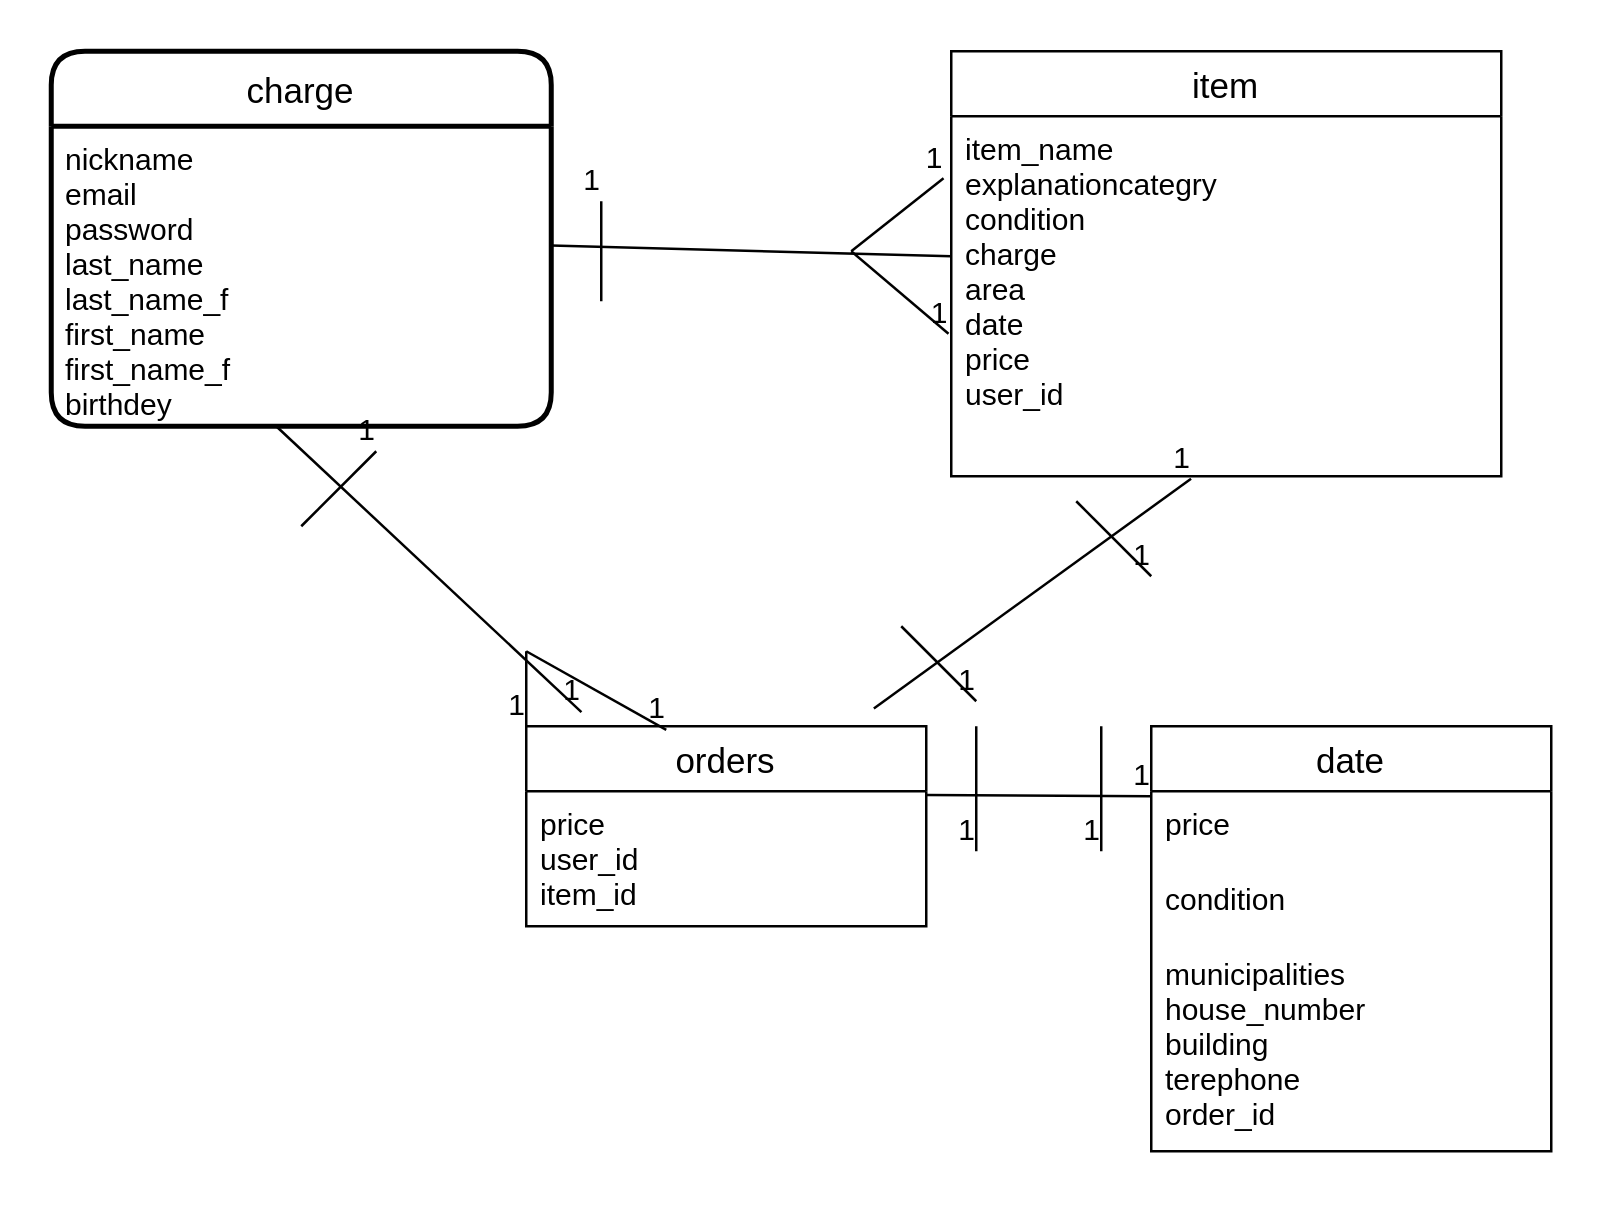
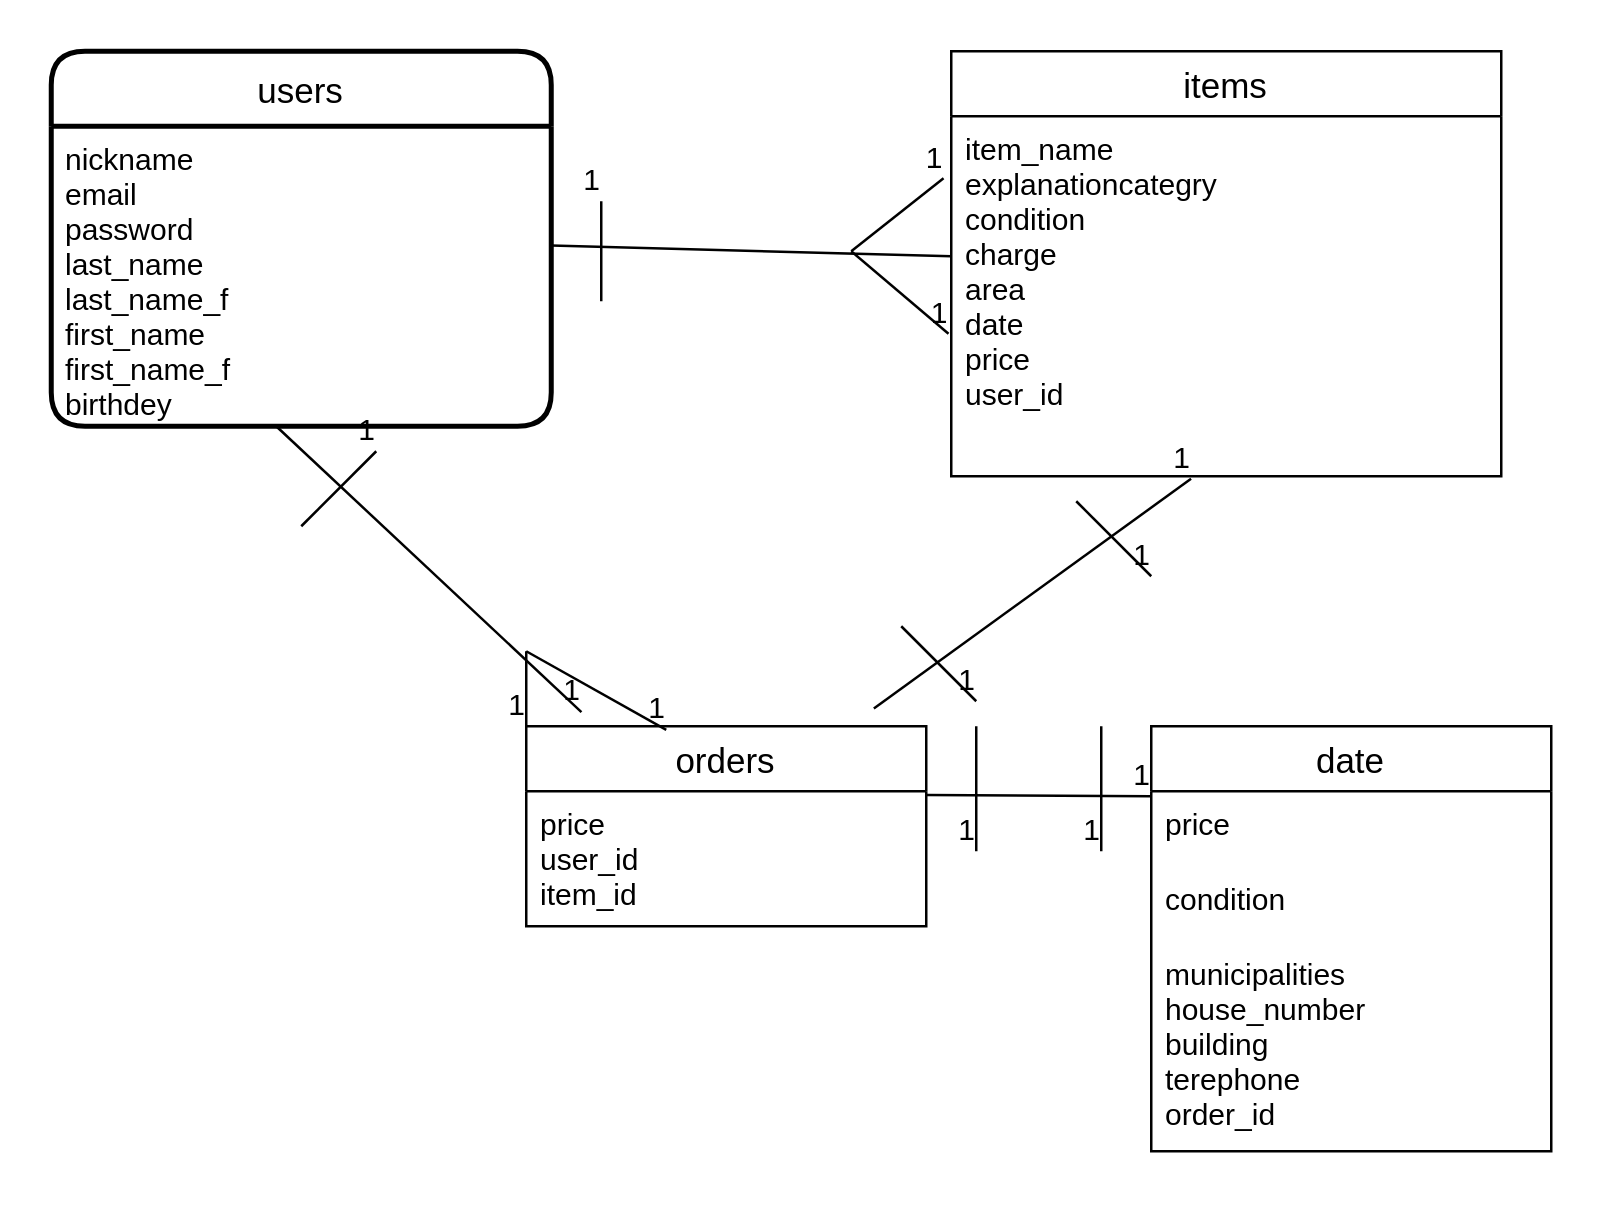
node "item": label "item" -> "items"
node "charge": label "charge" -> "users"
